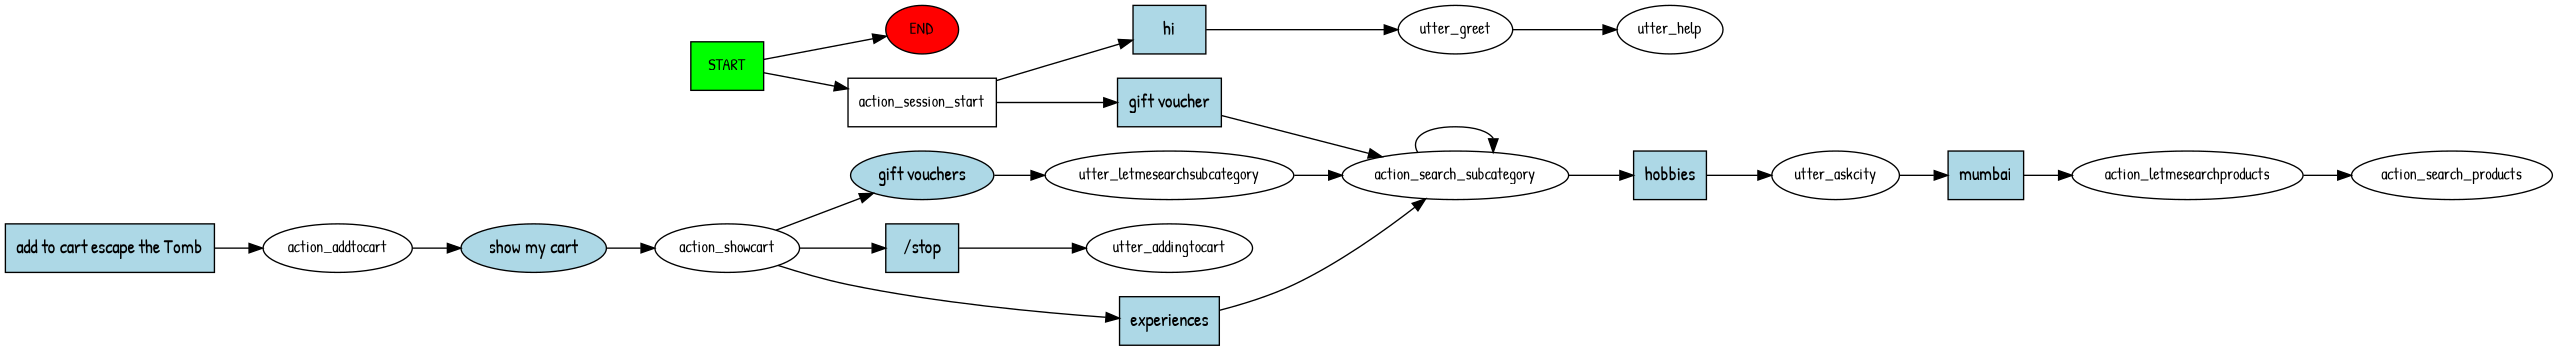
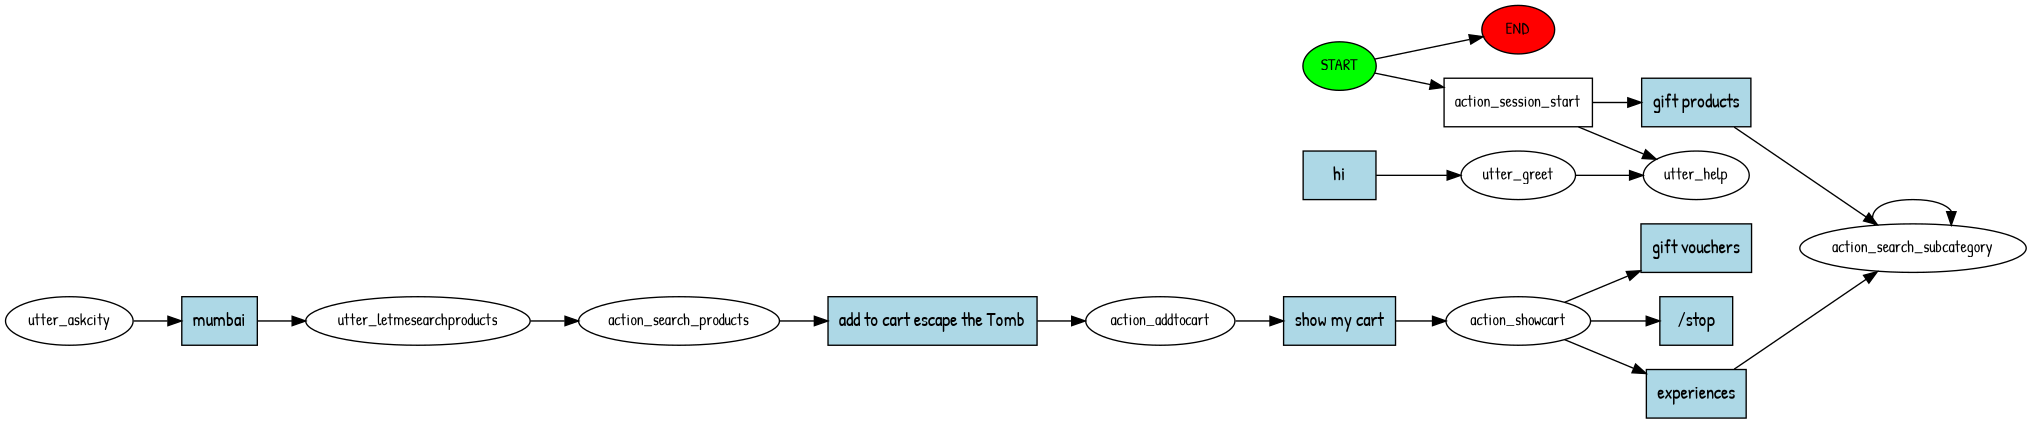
edge "action_session_start" -> "hi": now "action_session_start" -> "utter_help"
node "START": shape box -> ellipse
node "gift voucher": label "gift voucher" -> "gift products"
node "gift vouchers": shape ellipse -> box
node "utter_letmesearchsubcategory": removed
node "hobbies": removed
node "action_letmesearchproducts": label "action_letmesearchproducts" -> "utter_letmesearchproducts"
node "show my cart": shape ellipse -> box
node "utter_addingtocart": removed
edge "action_search_products" -> "add to cart escape the Tomb": added
